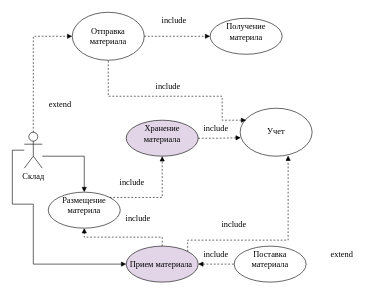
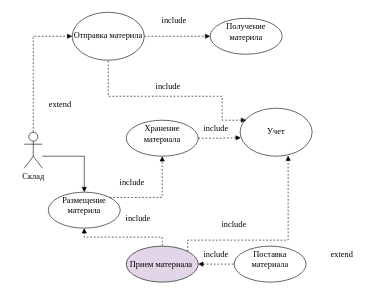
node "Отправка материала": label "Отправка материала" -> "Отправка материла"
node "Хранение материала": fillcolor #e1d5e7 -> #ffffff
edge "Склад" -> "Прием материала": removed
